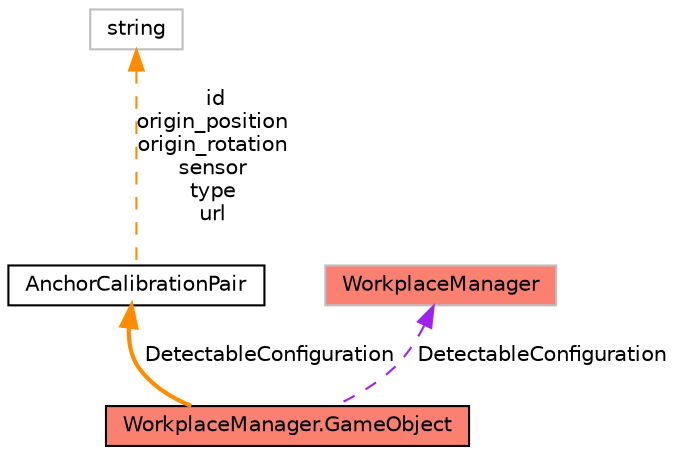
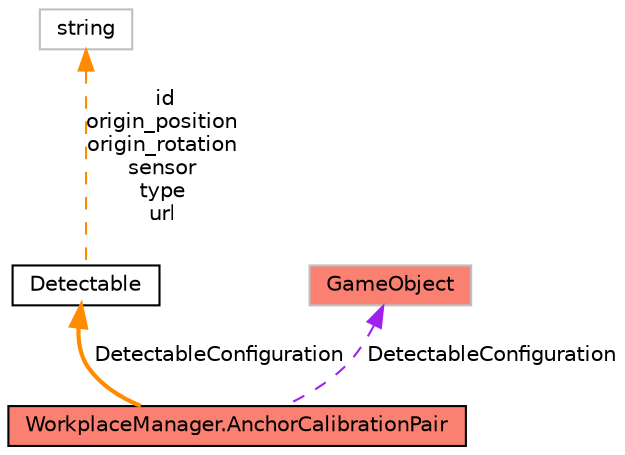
node "AnchorCalibrationPair": label "AnchorCalibrationPair" -> "Detectable"
node "WorkplaceManager": label "WorkplaceManager" -> "GameObject"
node "WorkplaceManager.GameObject": label "WorkplaceManager.GameObject" -> "WorkplaceManager.AnchorCalibrationPair"
